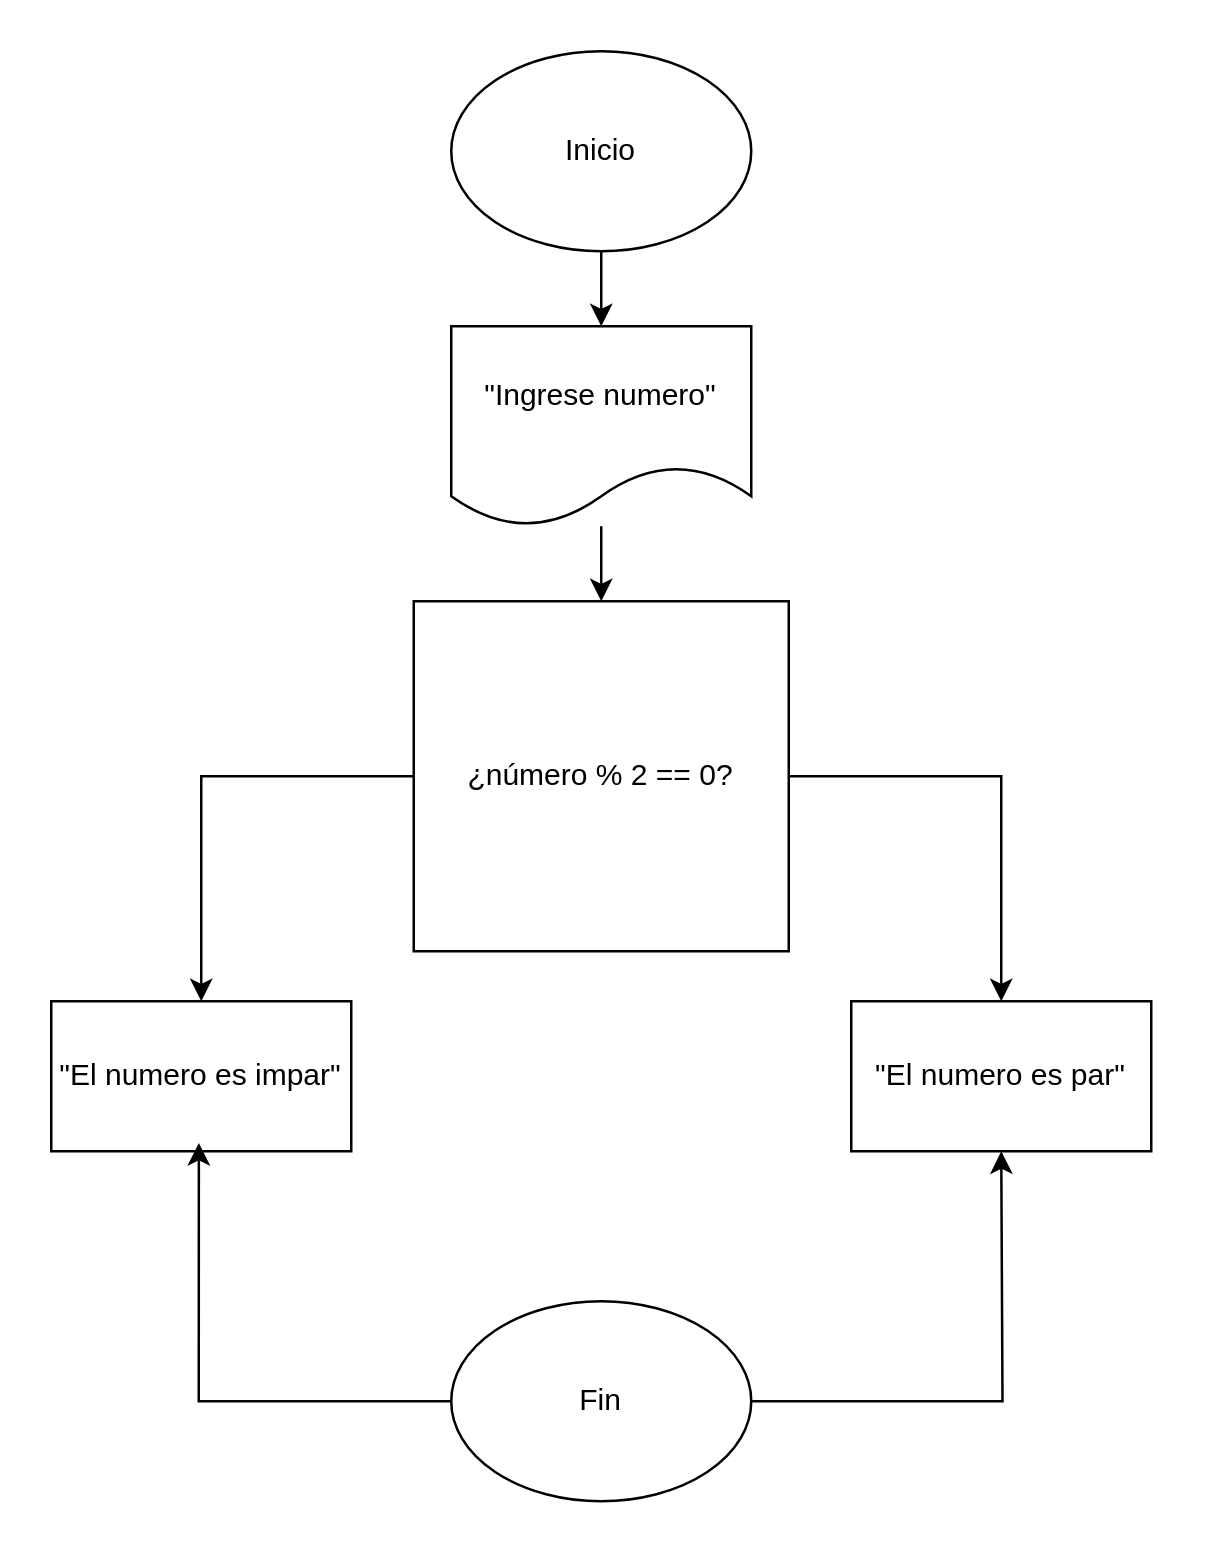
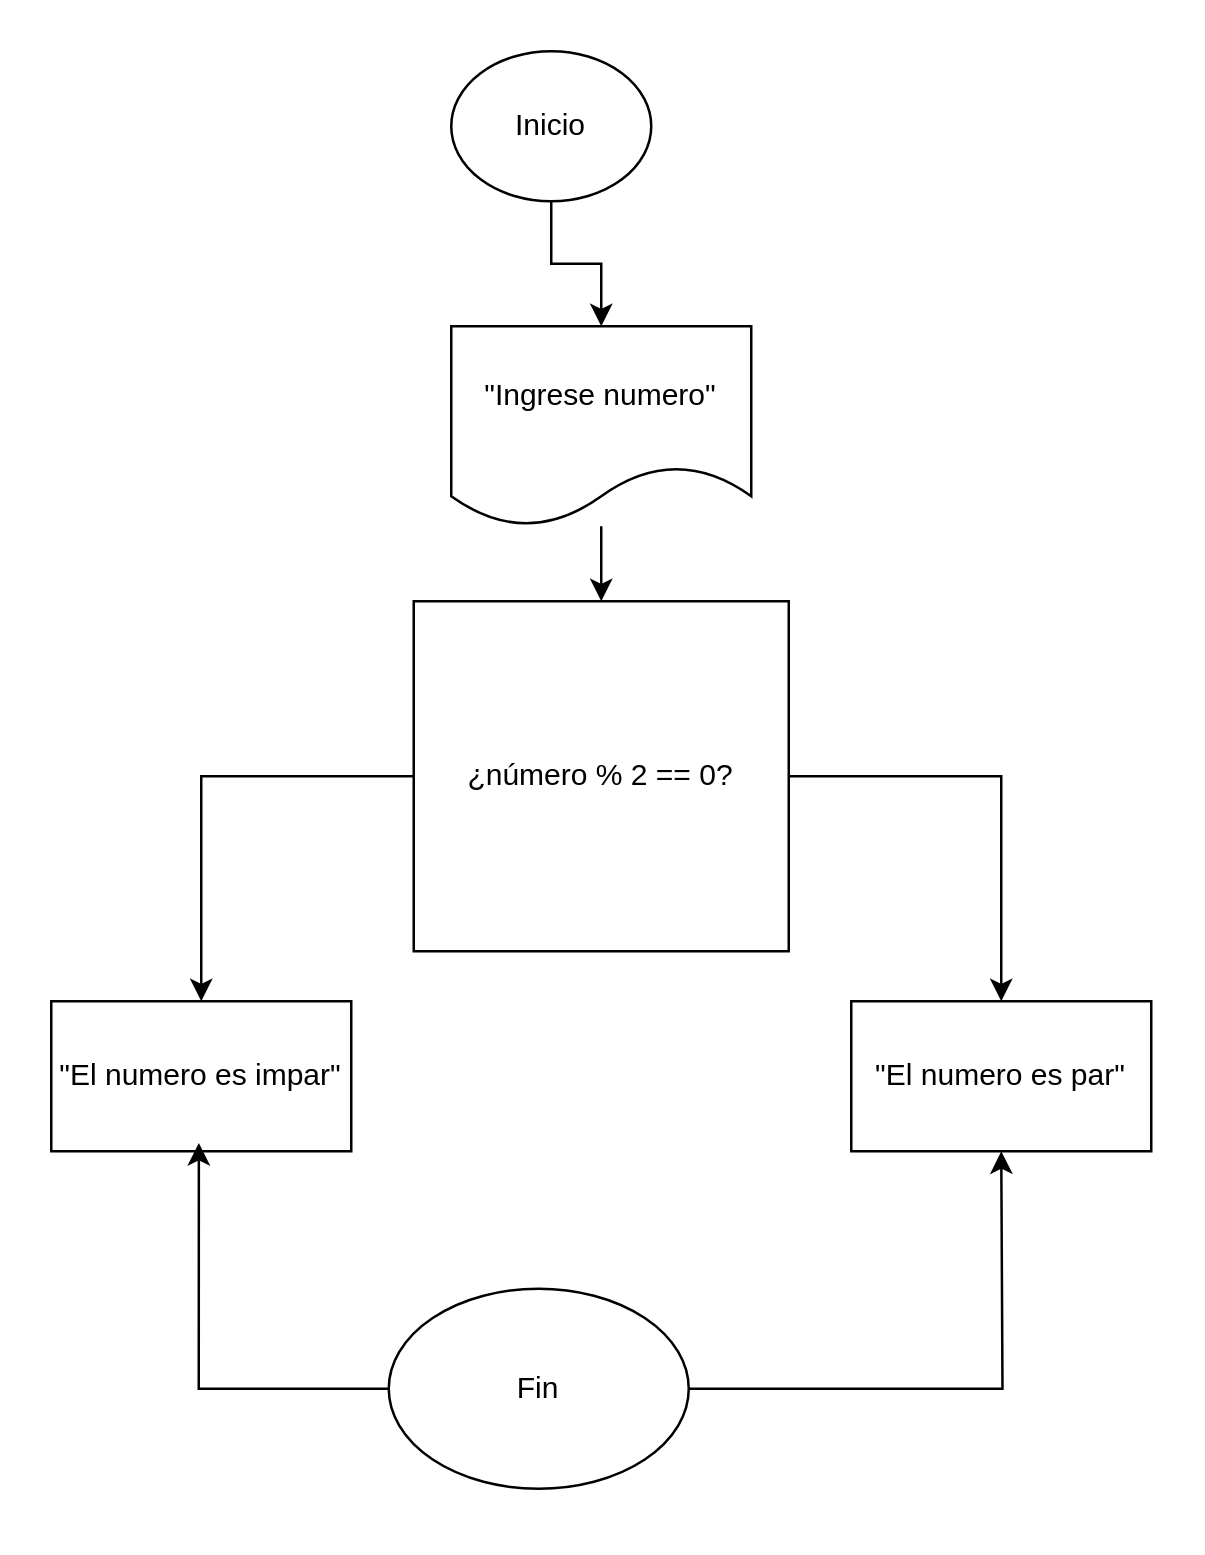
node "Inicio": size 300x200 -> 200x150
node "Fin": moved (601, 1401) -> (539, 1389)
